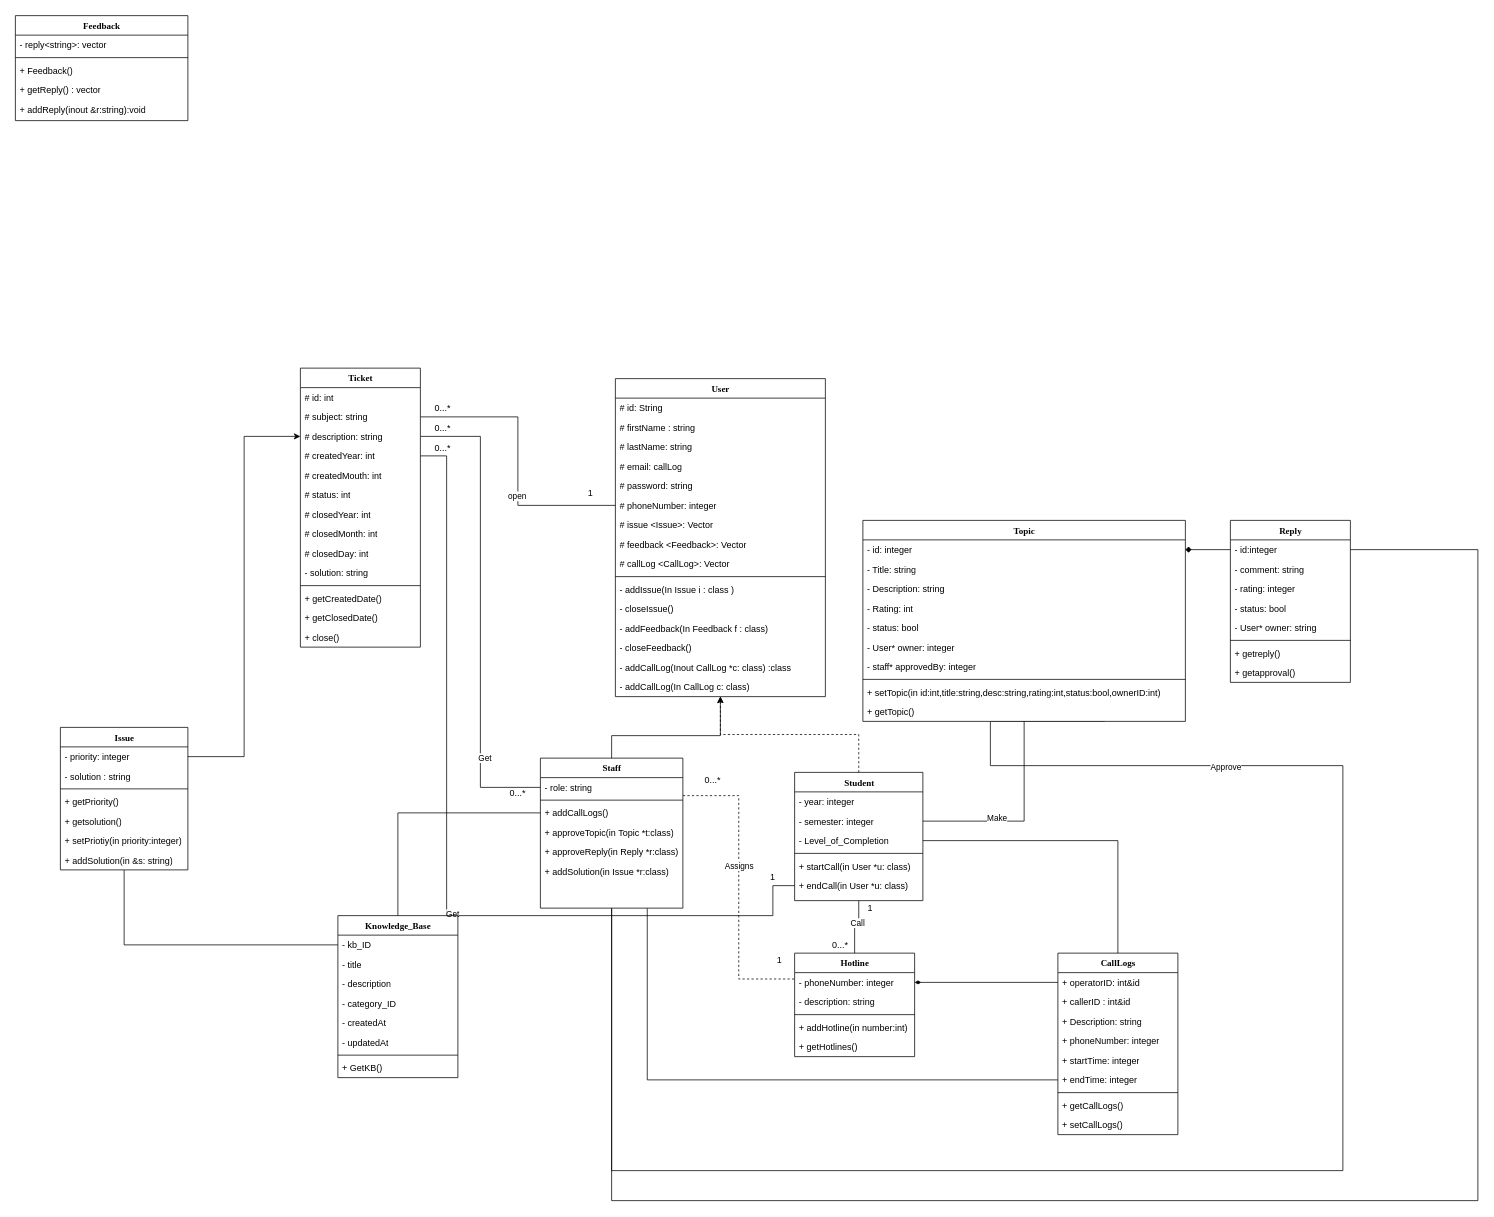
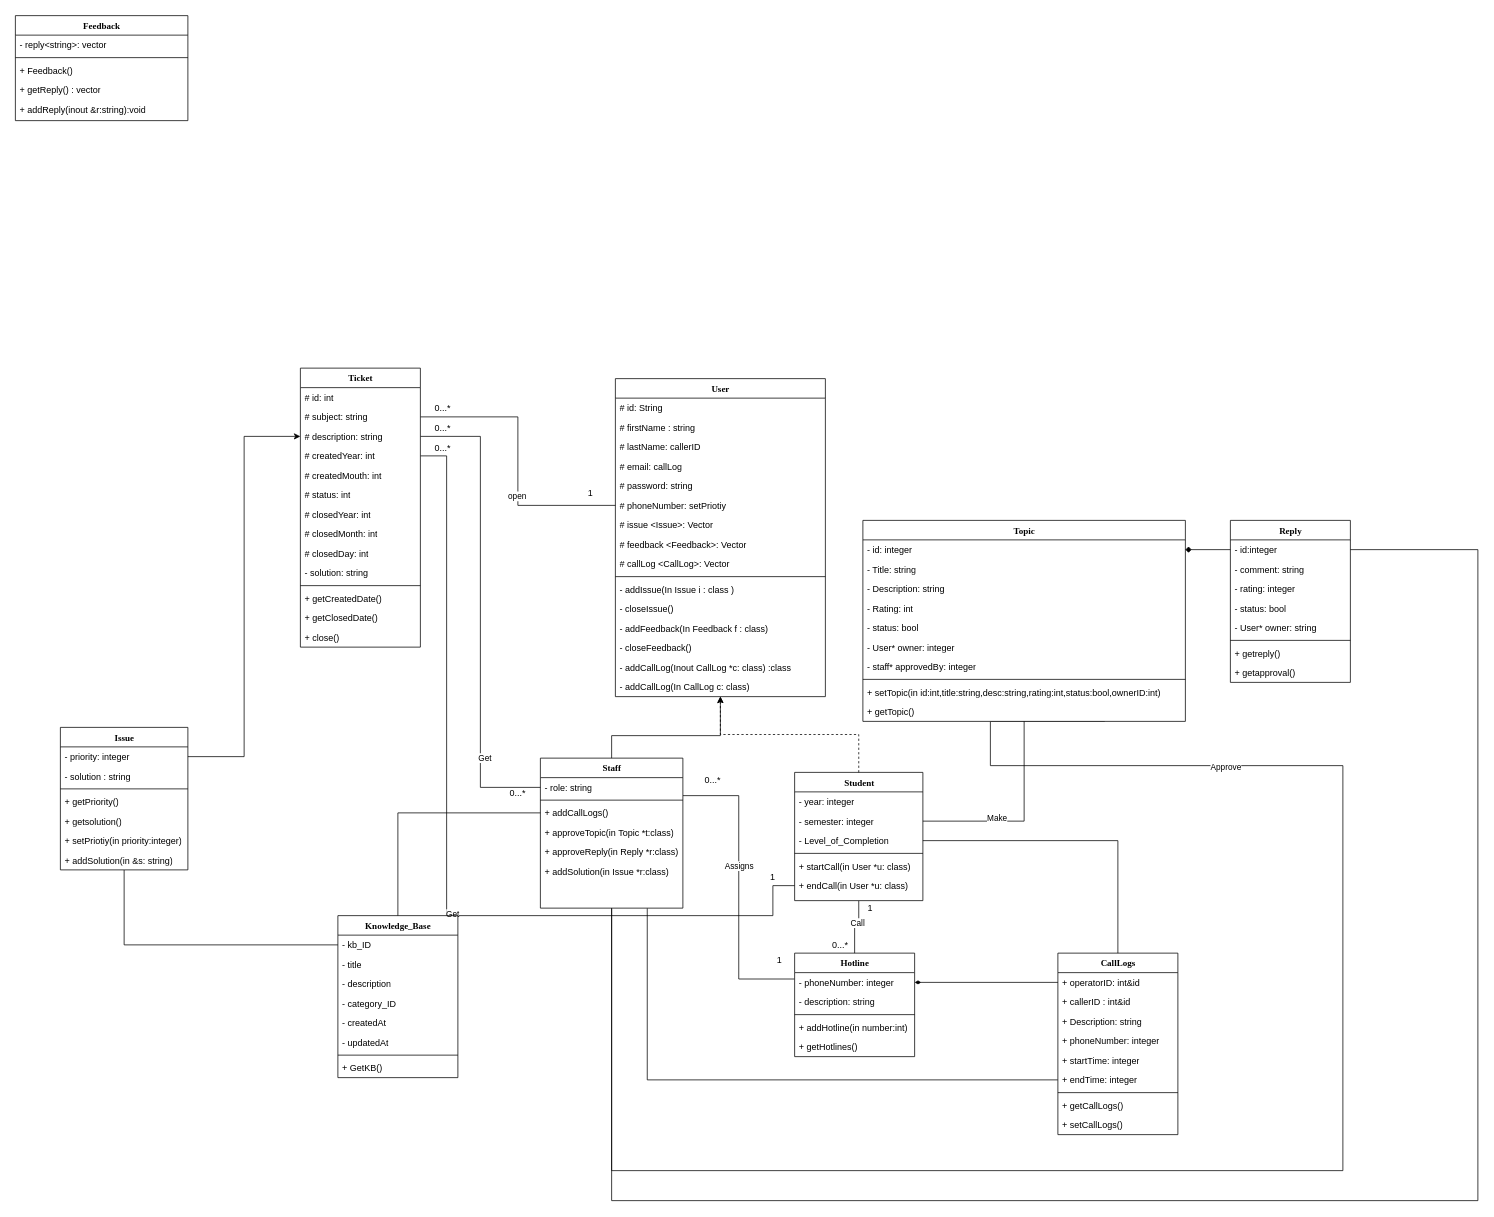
node "# lastName: string": label "# lastName: string" -> "# lastName: callerID"
node "# phoneNumber: integer": label "# phoneNumber: integer" -> "# phoneNumber: setPriotiy"
edge "Staff" -- "Hotline": style dashed -> solid
